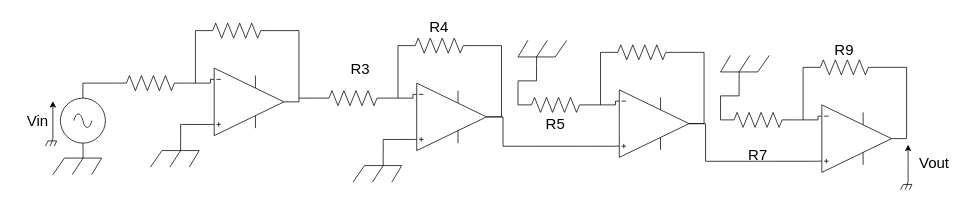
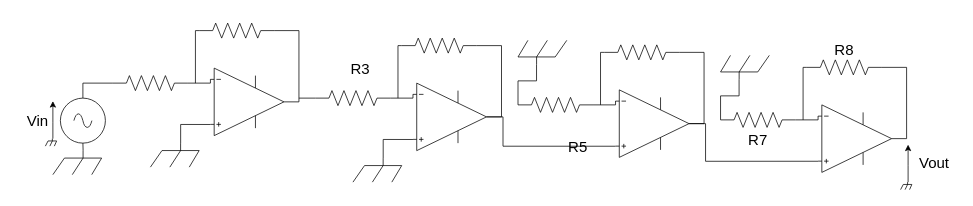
node "R4": removed
node "R9": label "R9" -> "R8"
node "R5": moved (555, 123) -> (578, 146)
node "R7": moved (758, 154) -> (758, 139)
